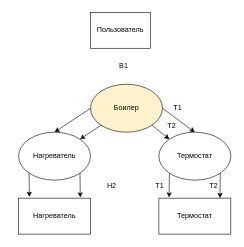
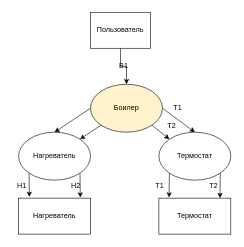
edge "Пользователь" -> "Боилер": added
node "H1": added
node "H2": moved (111, 186) -> (75, 186)
